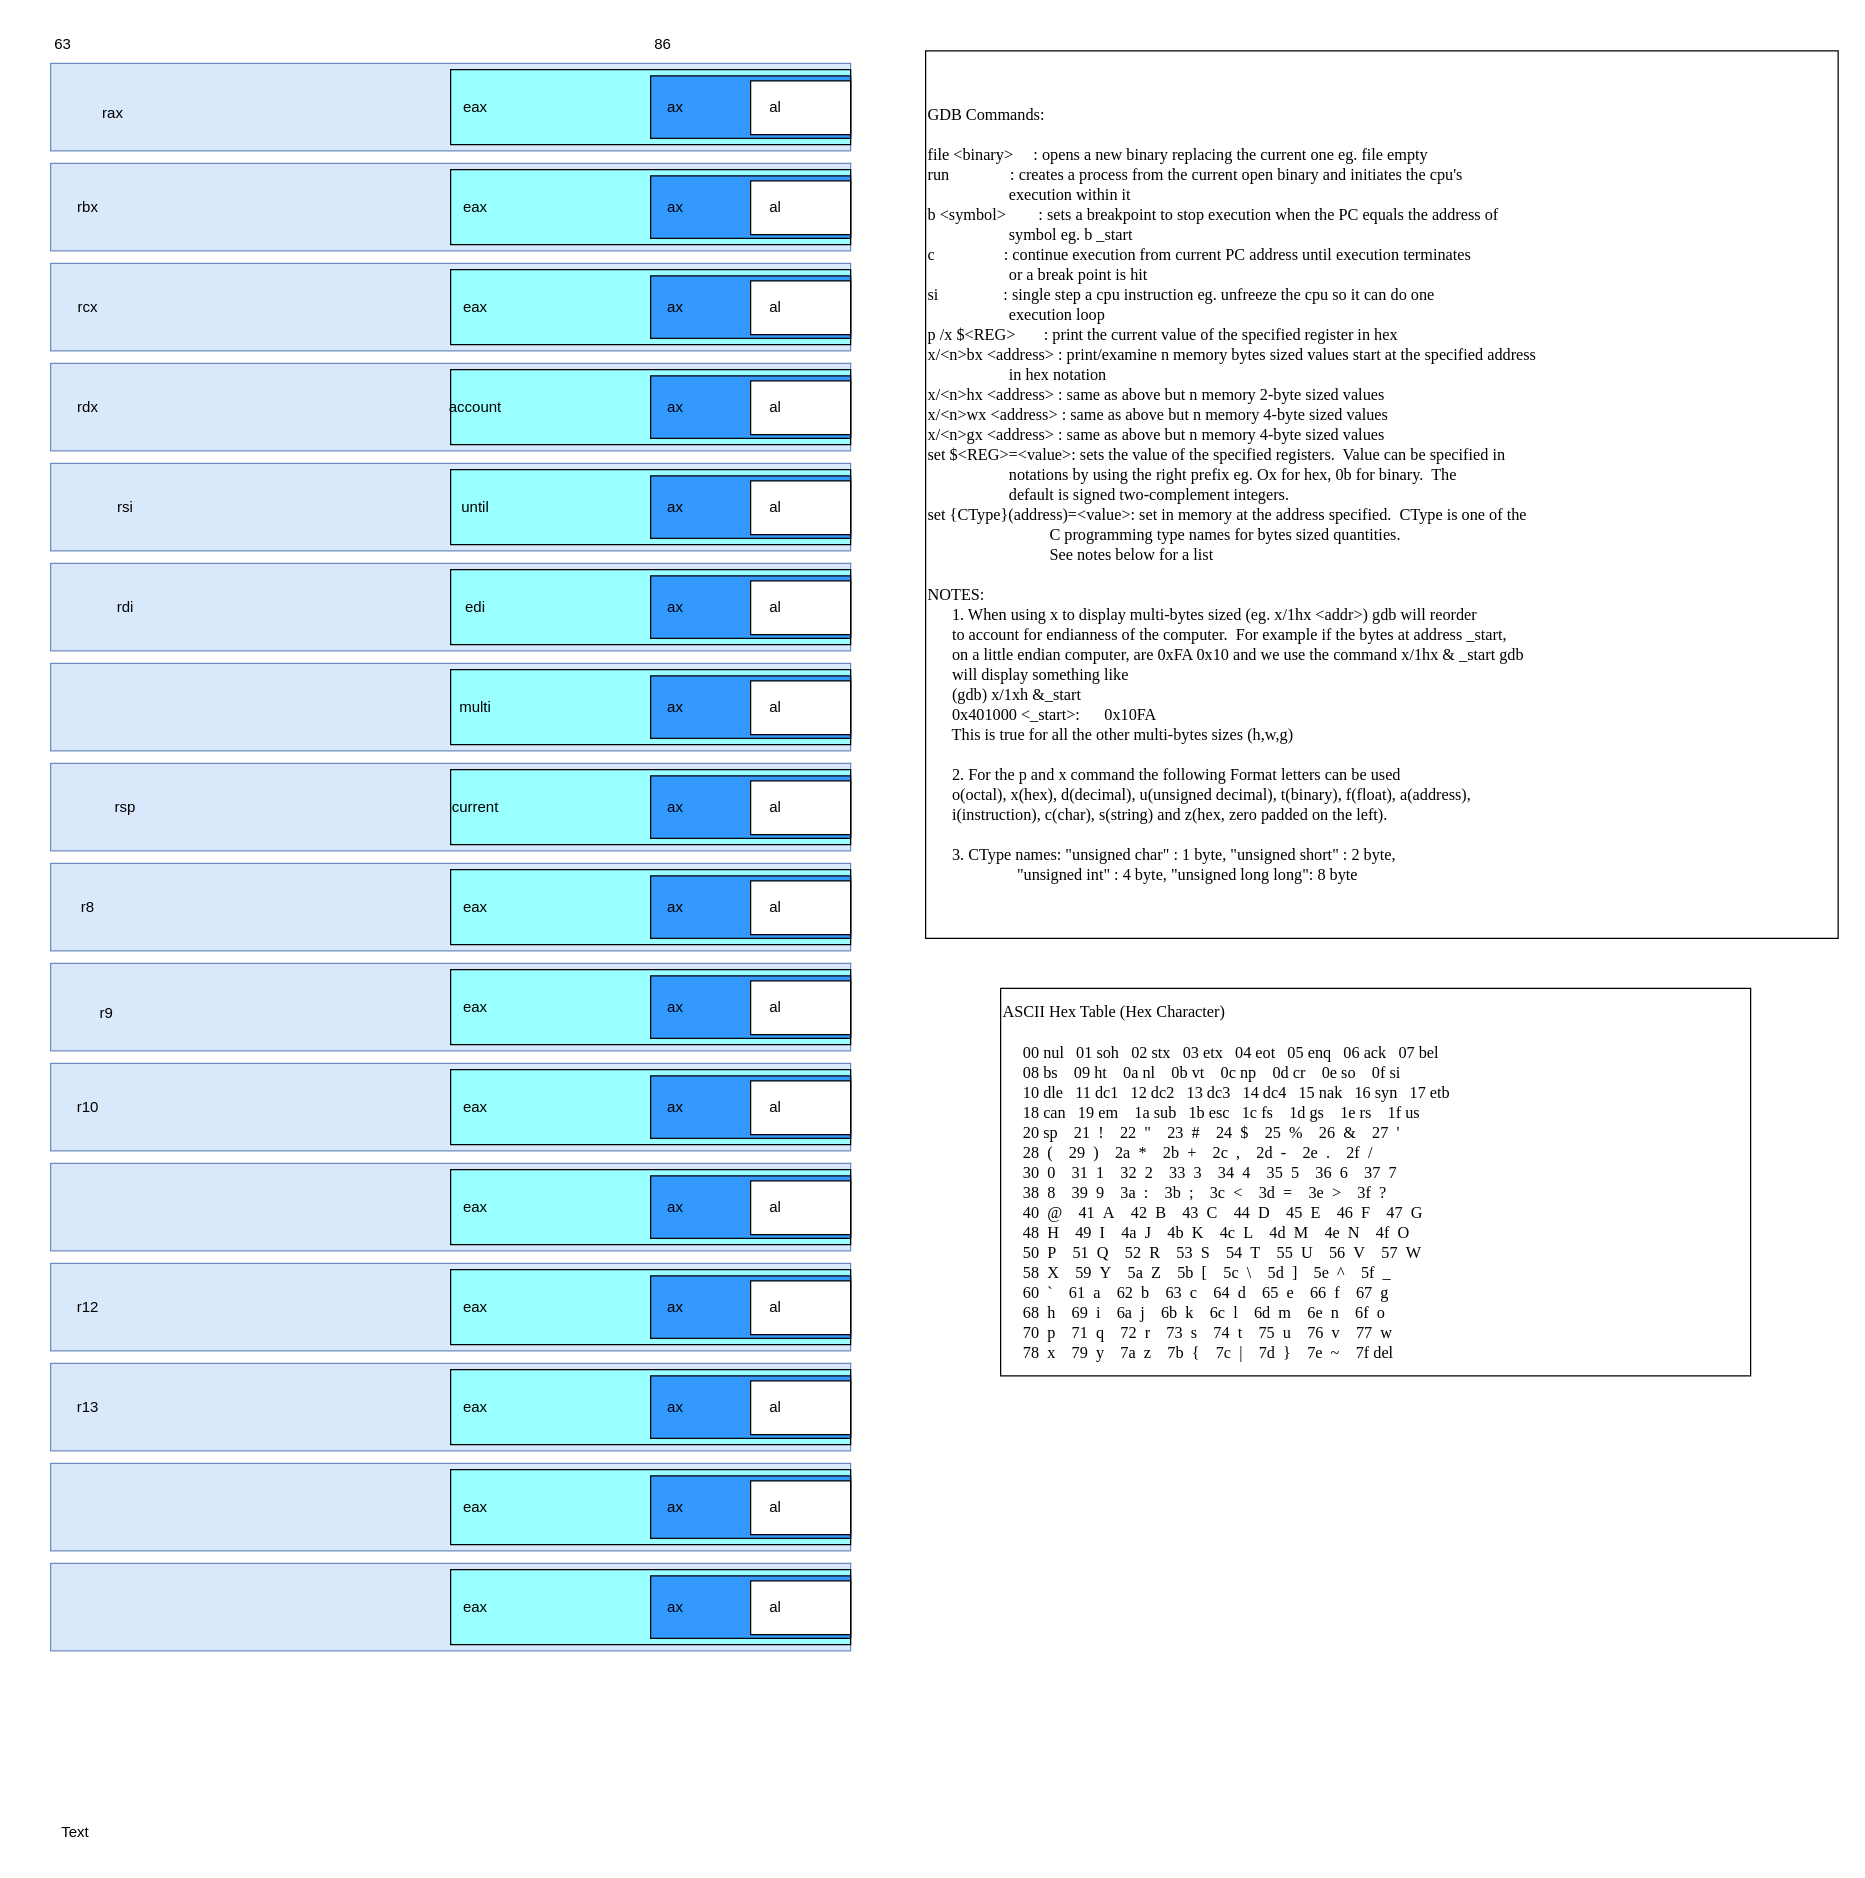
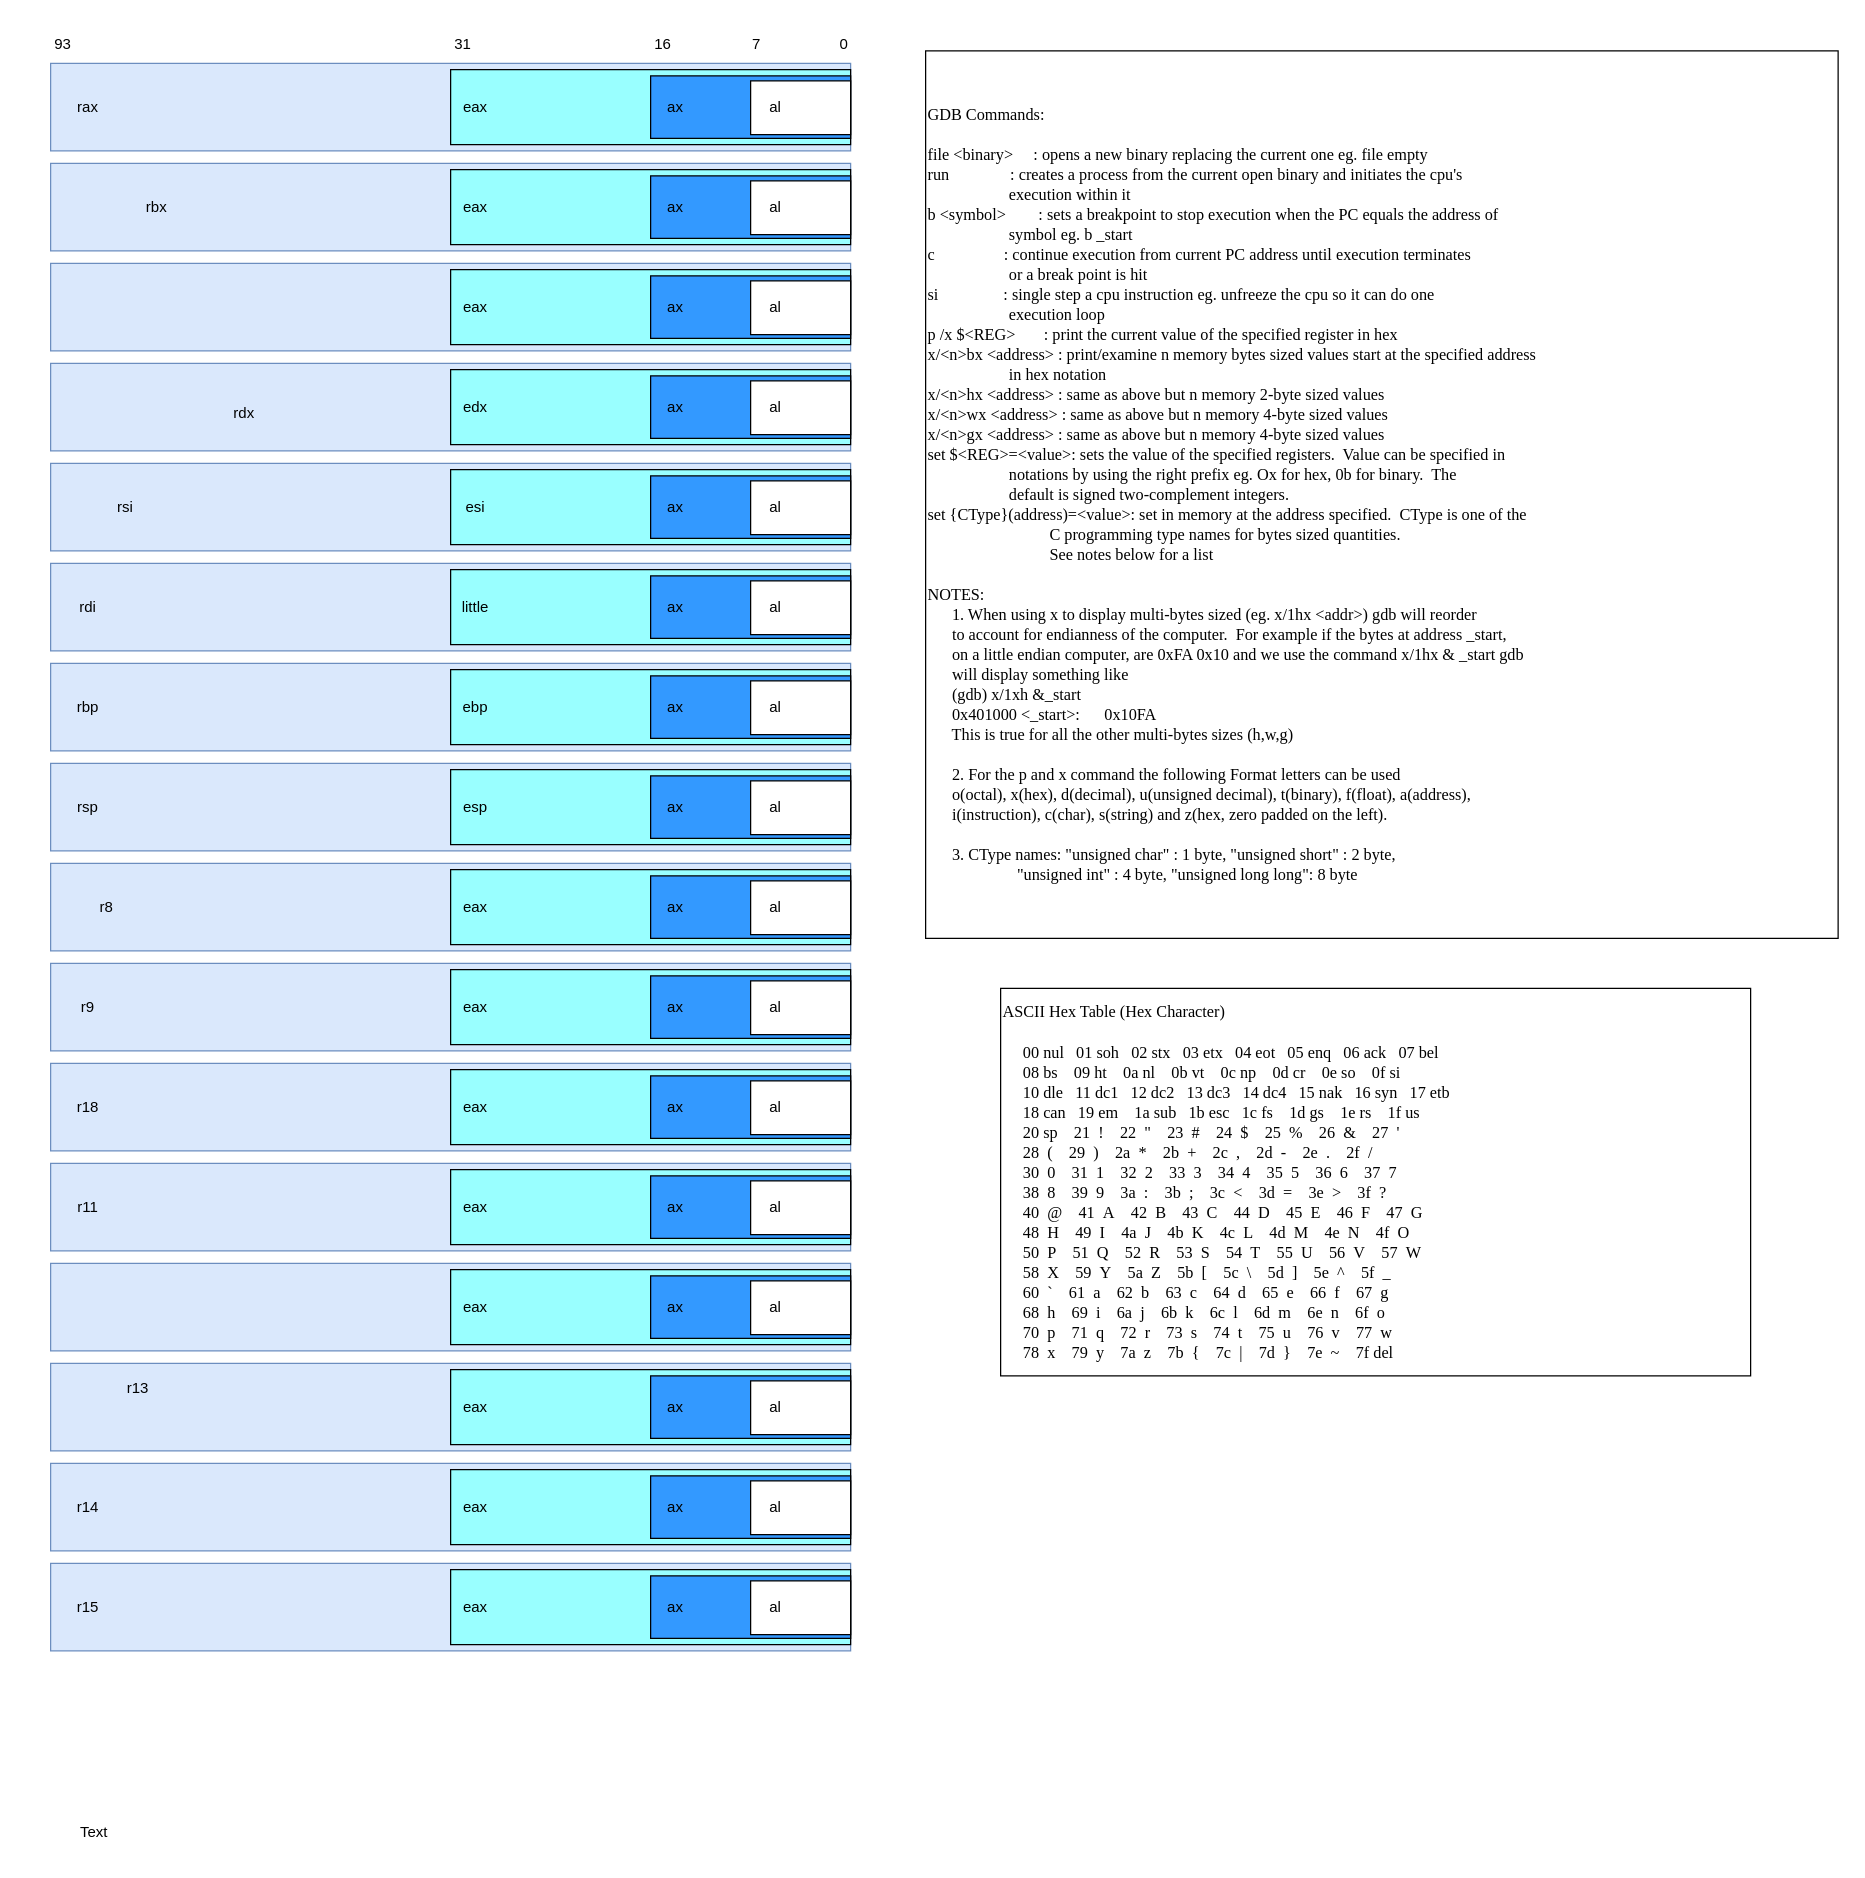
node "63": label "63" -> "93"
node "31": added
node "86": label "86" -> "16"
node "7": added
node "0": added
node "rax": moved (113, 113) -> (88, 107)
node "rbx": moved (88, 207) -> (157, 207)
node "rcx": removed
node "rdx": moved (88, 407) -> (244, 413)
node "account": label "account" -> "edx"
node "until": label "until" -> "esi"
node "rdi": moved (126, 607) -> (88, 607)
node "edi": label "edi" -> "little"
node "rbp": added
node "multi": label "multi" -> "ebp"
node "rsp": moved (126, 807) -> (88, 807)
node "current": label "current" -> "esp"
node "r8": moved (88, 907) -> (107, 907)
node "r9": moved (107, 1013) -> (88, 1007)
node "r10": label "r10" -> "r18"
node "r11": added
node "r12": removed
node "r13": moved (88, 1407) -> (138, 1388)
node "r14": added
node "r15": added
node "Text": moved (76, 1832) -> (94, 1832)
